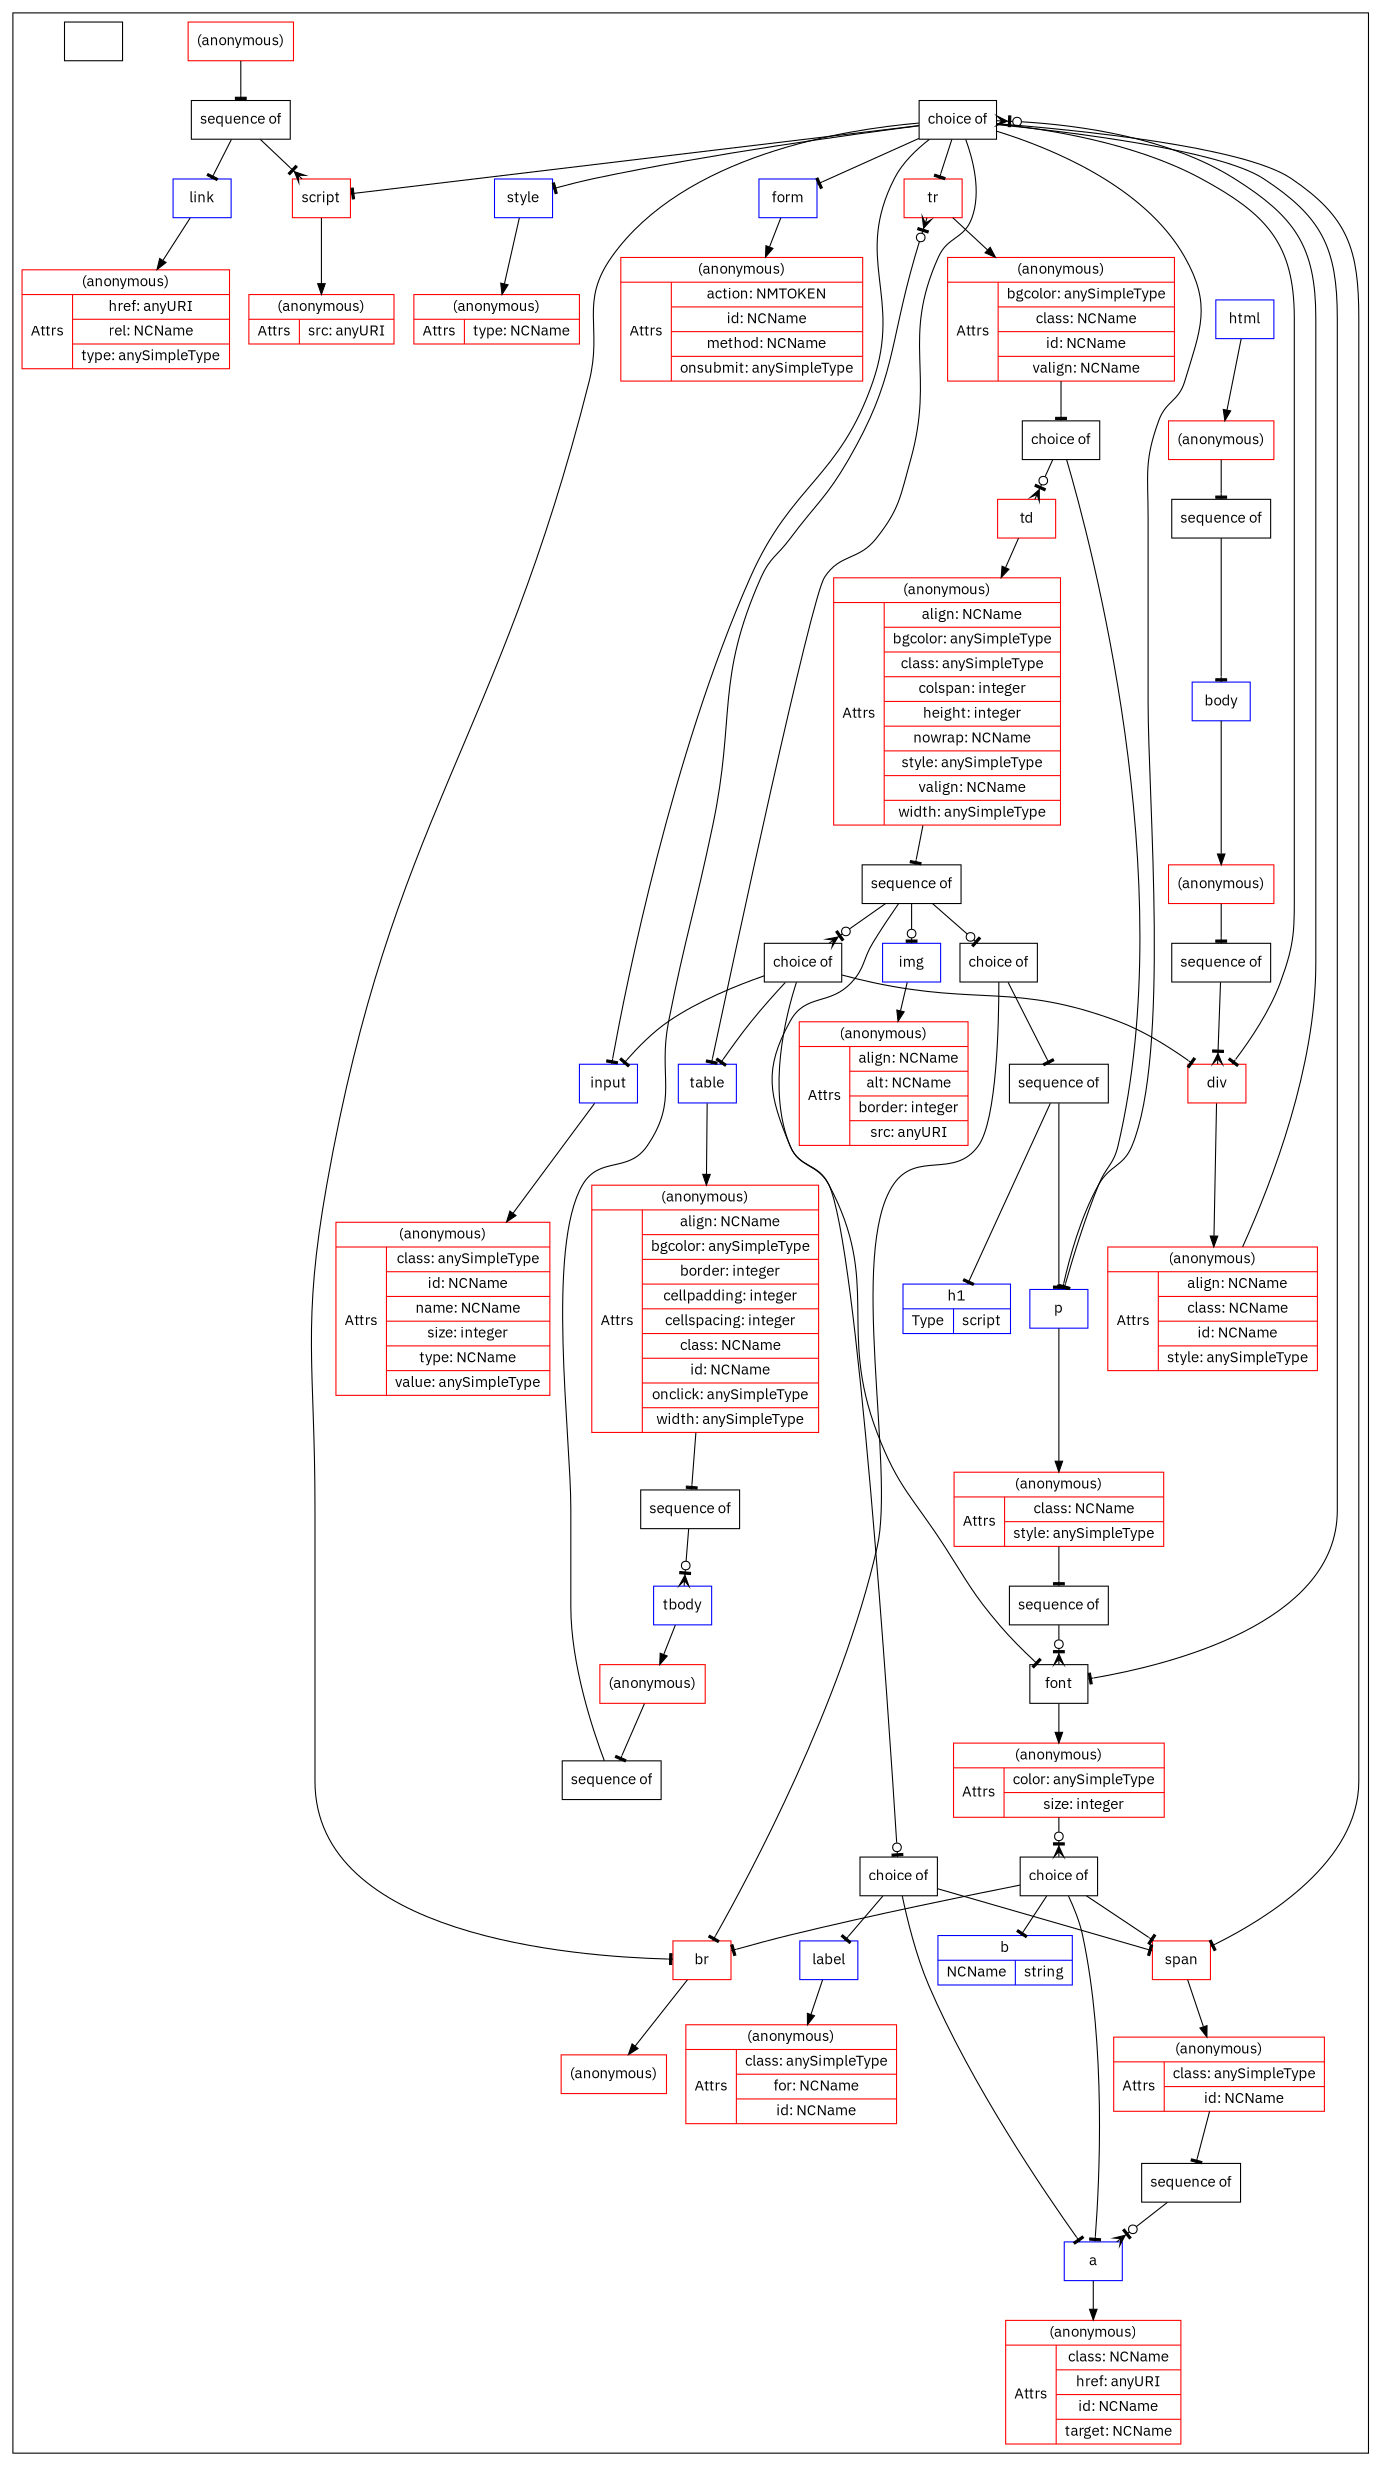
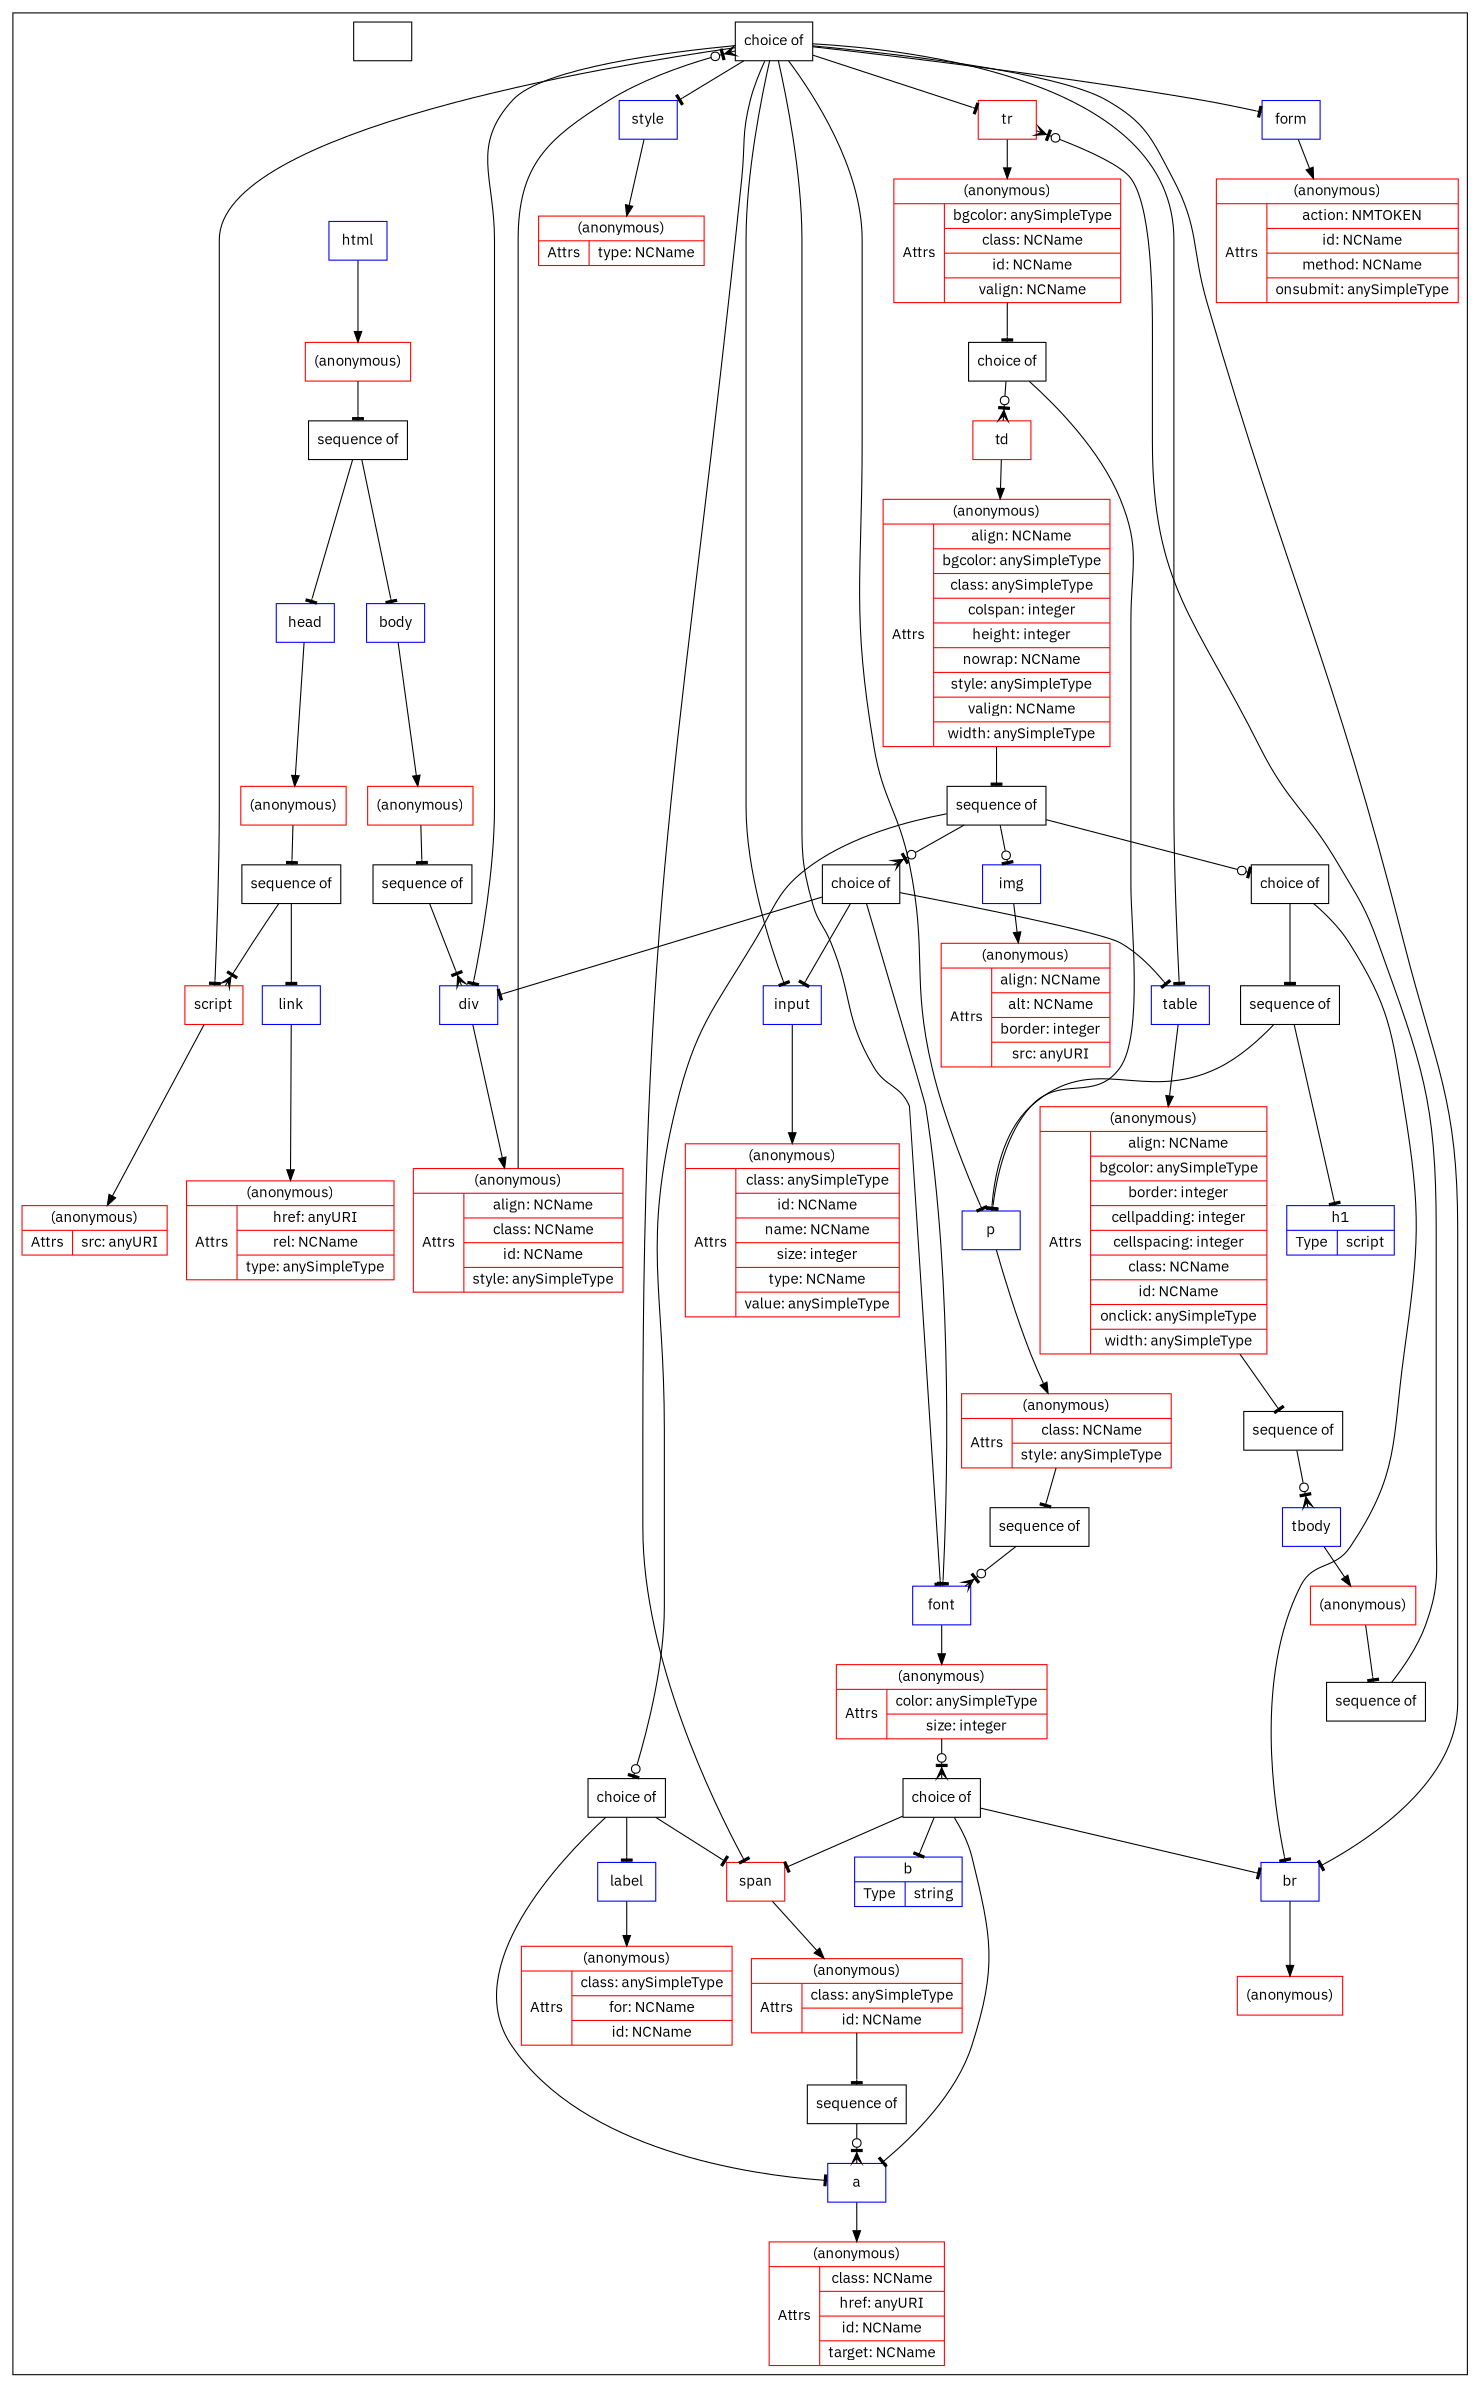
node "head": added
node "div": color red -> blue
node "font": color black -> blue
node "br": color red -> blue
node "b": text "NCName" -> "Type"
